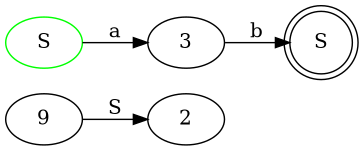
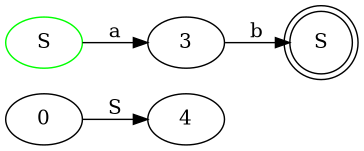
node "9": label "9" -> "0"
node "2": label "2" -> "4"
